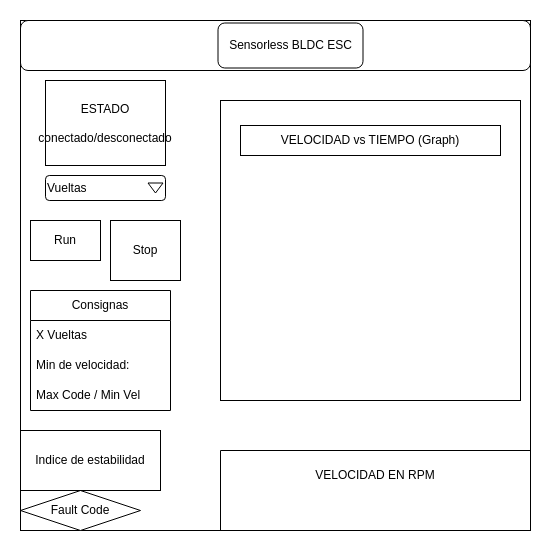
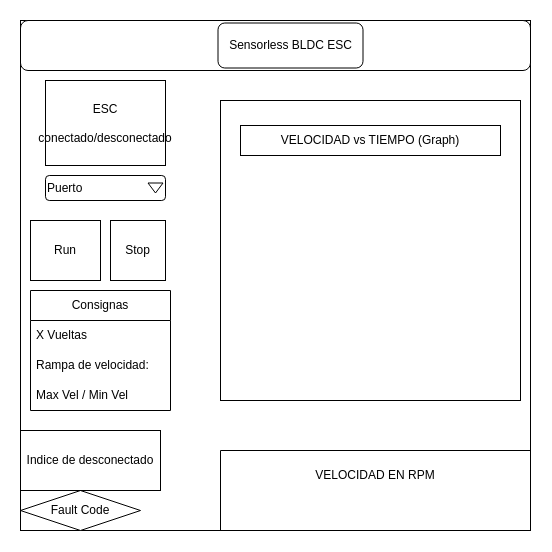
node "ESTADO conectado/desconectado": label "ESTADO conectado/desconectado" -> "ESC conectado/desconectado"
node "Vueltas": label "Vueltas" -> "Puerto"
node "Run": size 70x40 -> 70x60
node "Stop": size 70x60 -> 55x60
node "Min de velocidad:": label "Min de velocidad:" -> "Rampa de velocidad:"
node "Max Code / Min Vel": label "Max Code / Min Vel" -> "Max Vel / Min Vel"
node "Indice de estabilidad": label "Indice de estabilidad" -> "Indice de desconectado"
